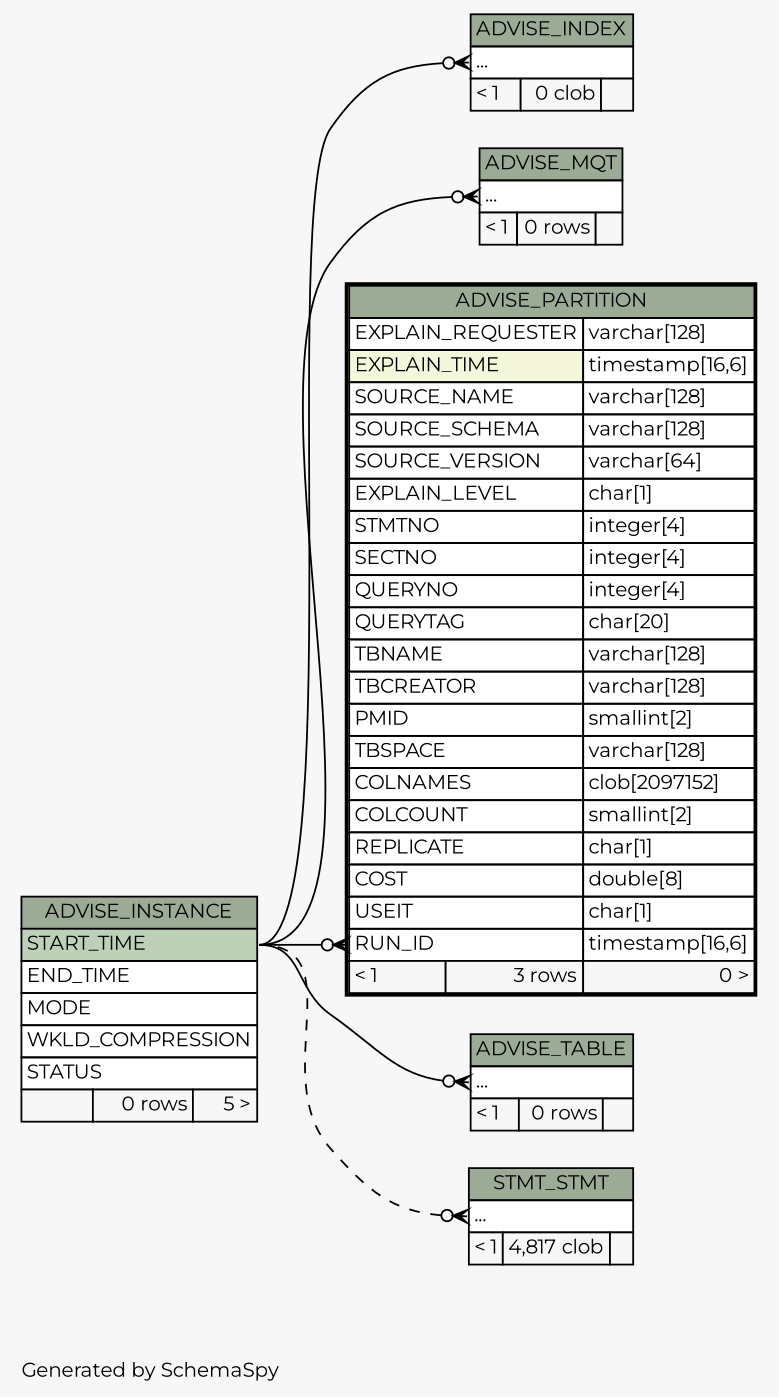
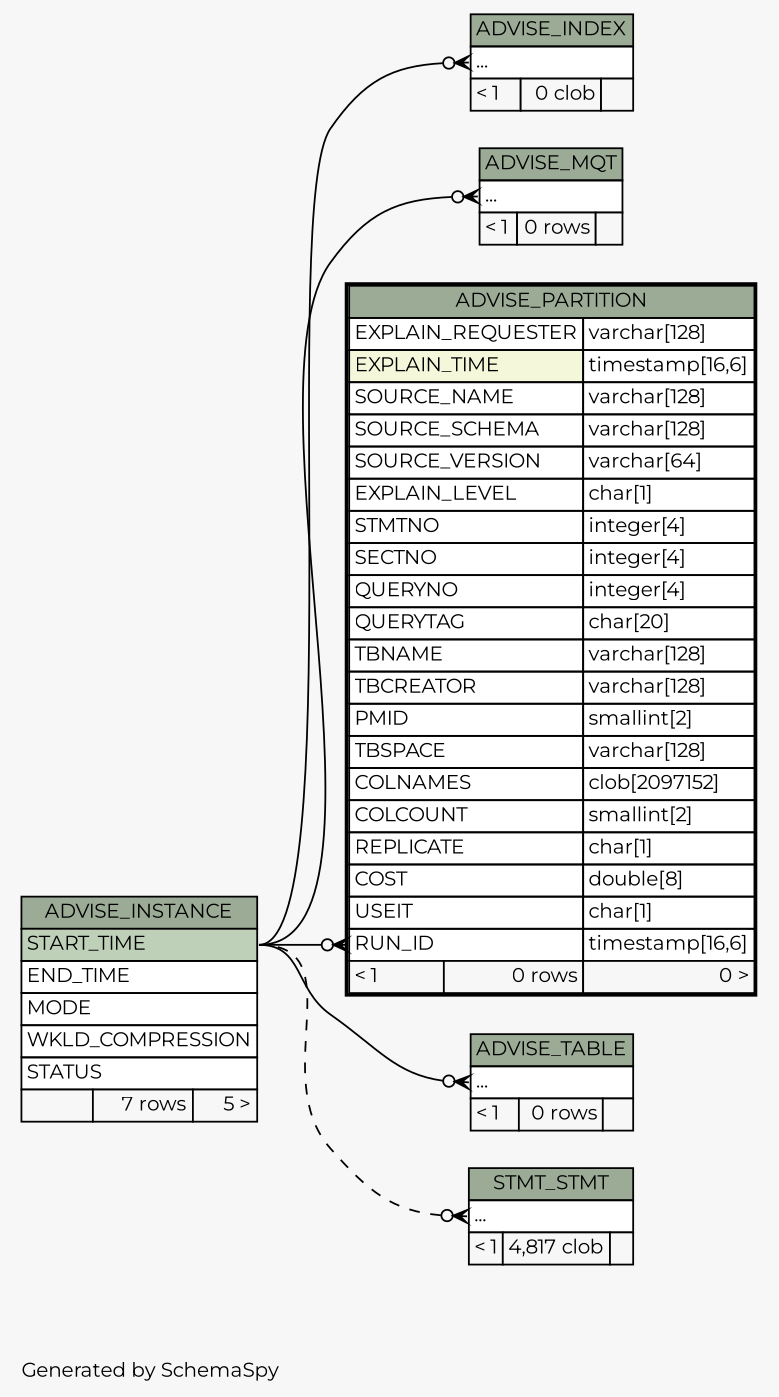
node "ADVISE_PARTITION": text "3 rows" -> "0 rows"
node "ADVISE_INSTANCE": text "0 rows" -> "7 rows"
